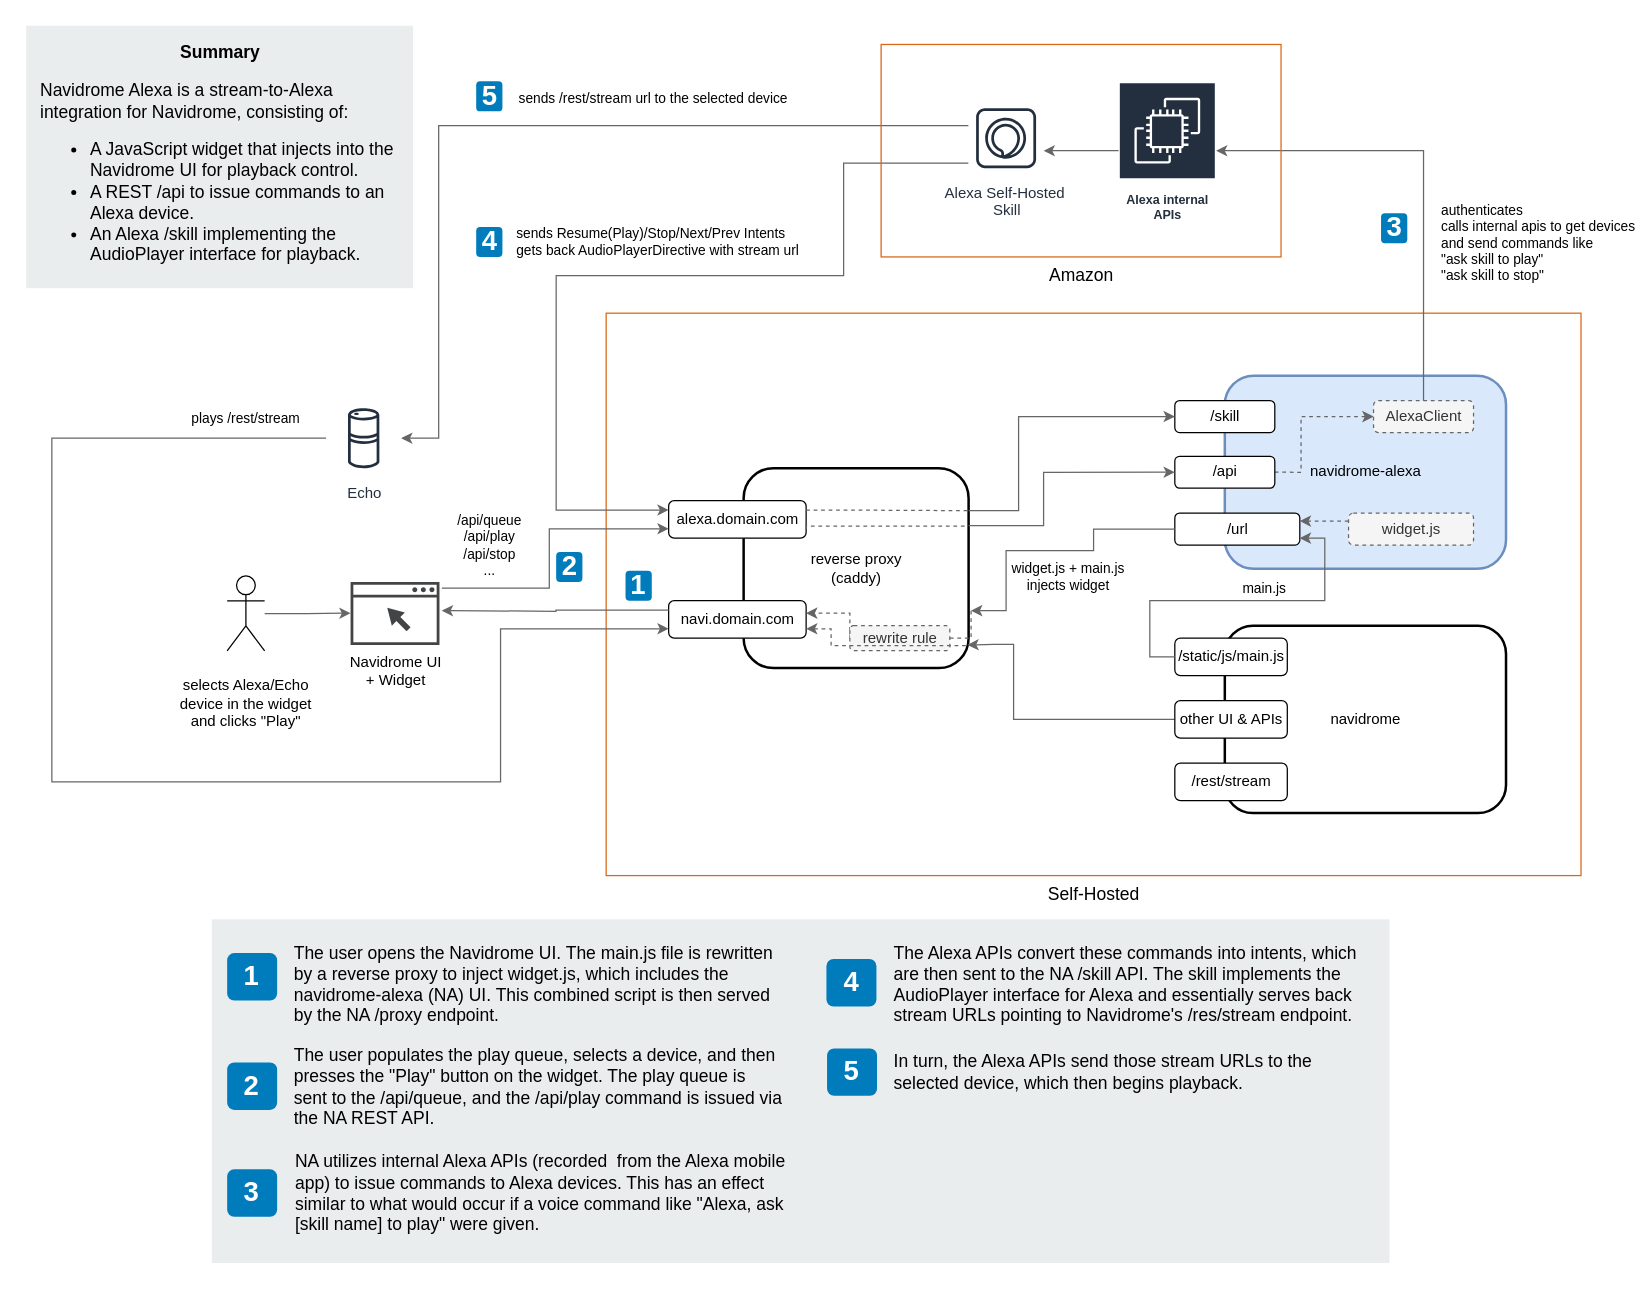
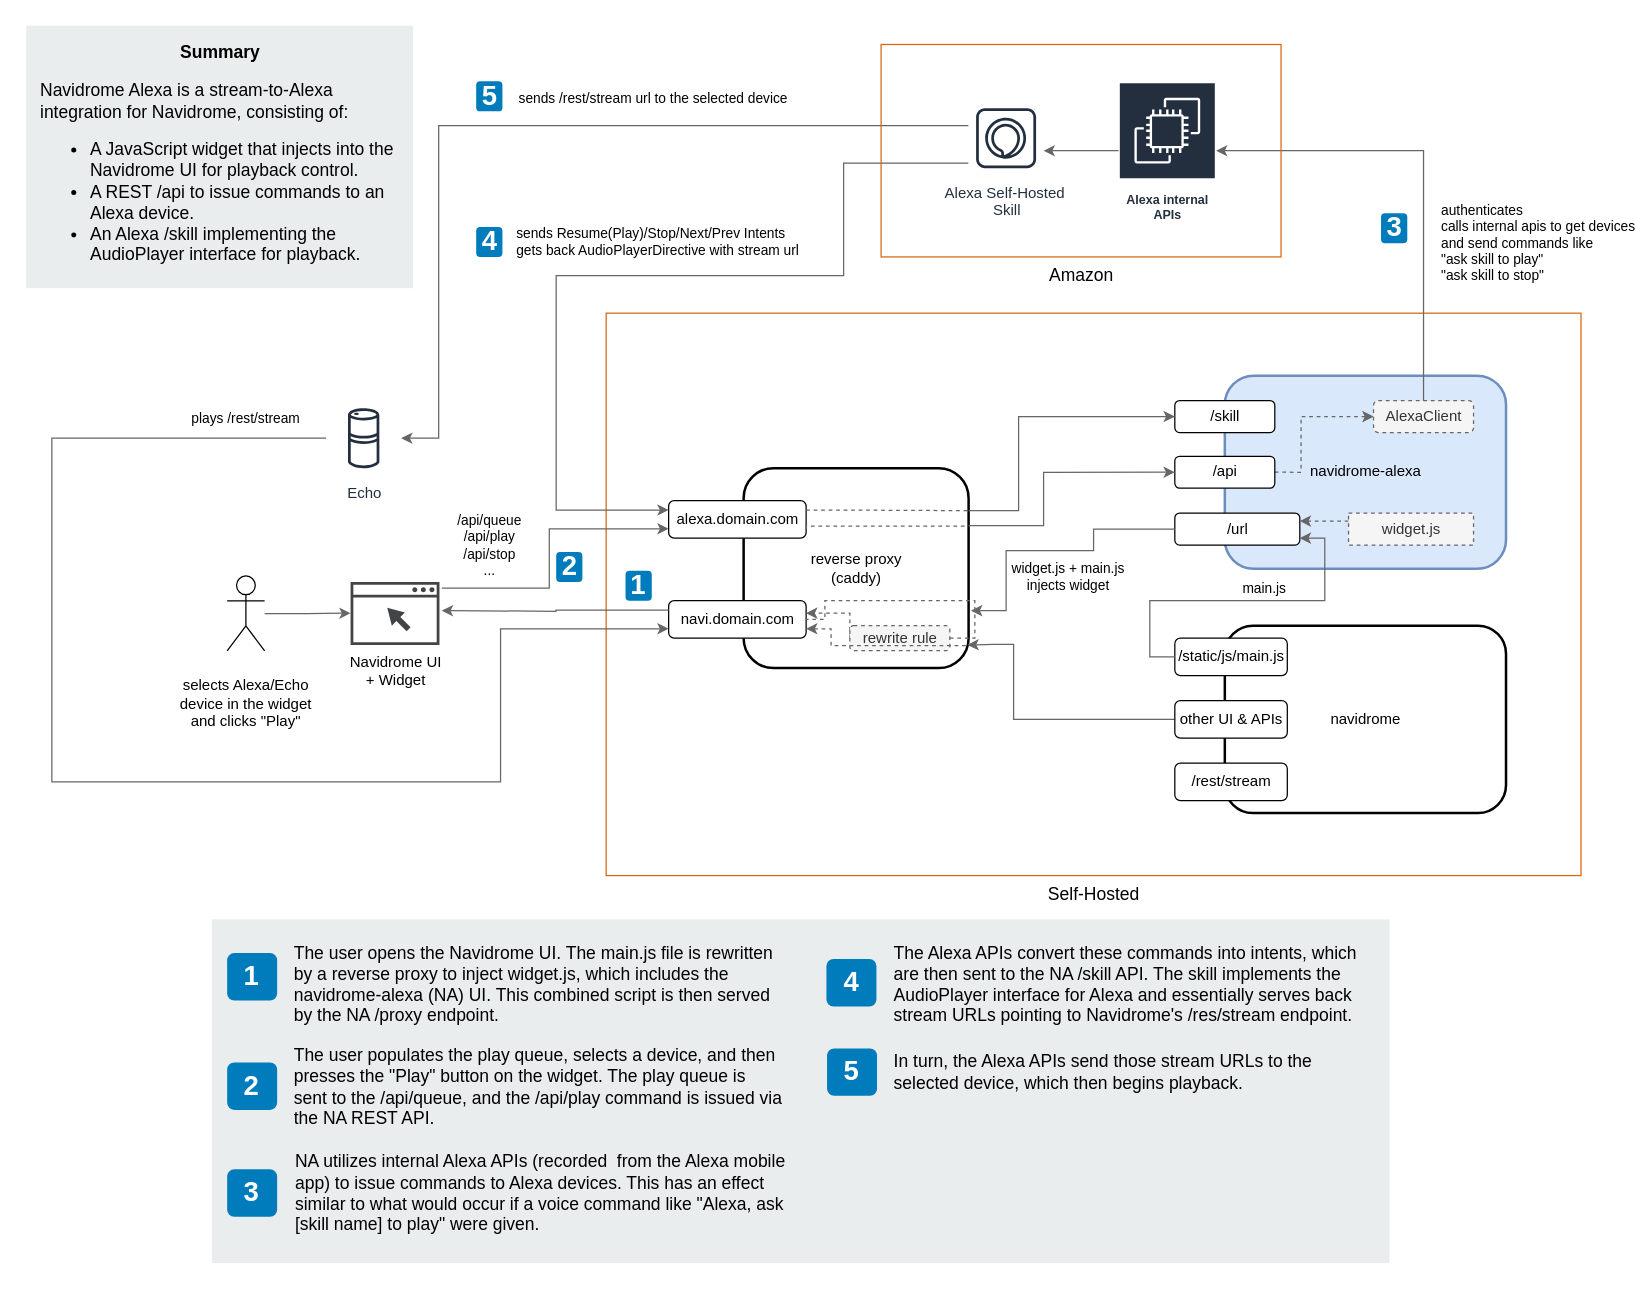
node "widget.js": shape rounded rectangle -> rectangle
edge "reverse proxy (caddy)" -- "rewrite rule": now "navi.domain.com" -- "rewrite rule"
